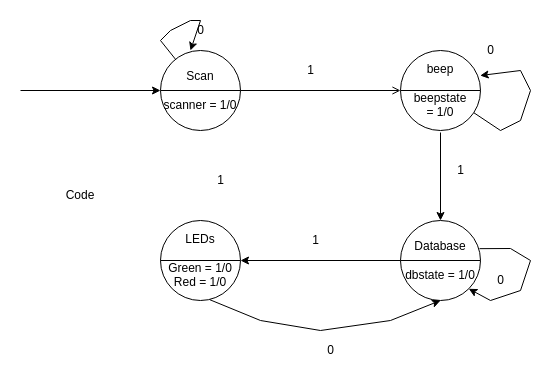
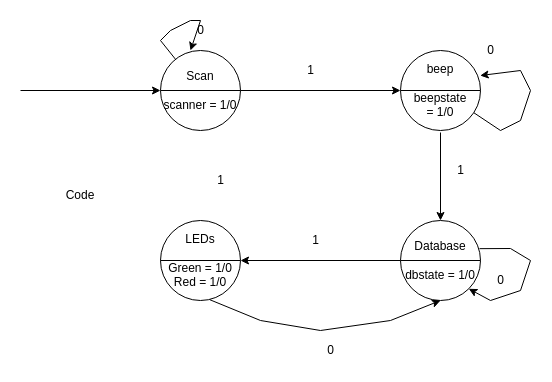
edge "Scan scanner = 1/0" -> "beep beepstate = 1/0": arrowhead open -> classic
